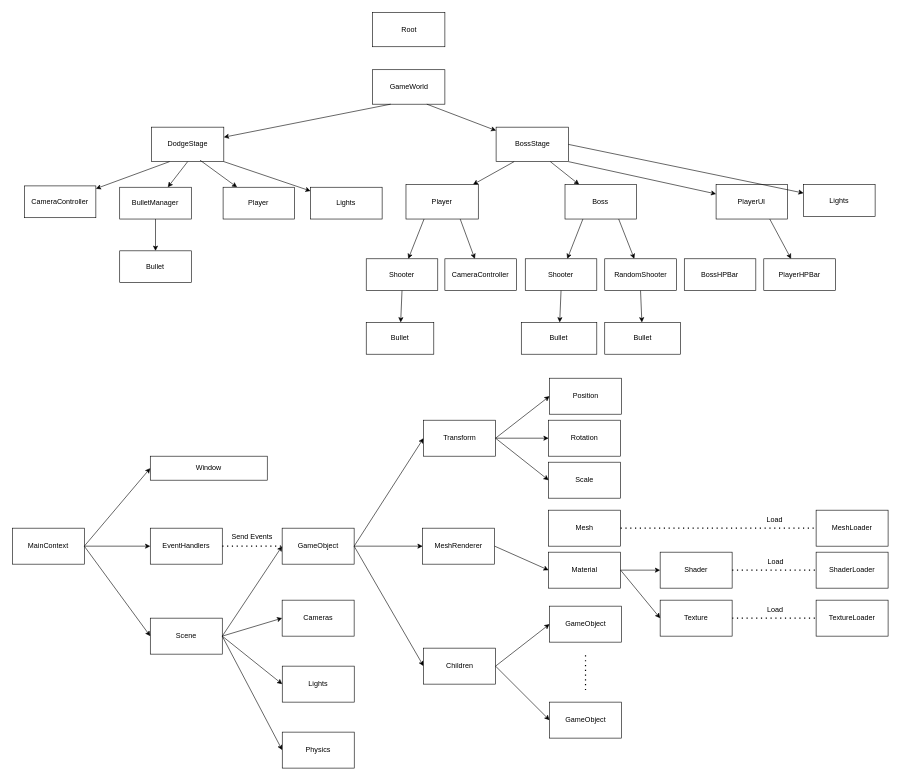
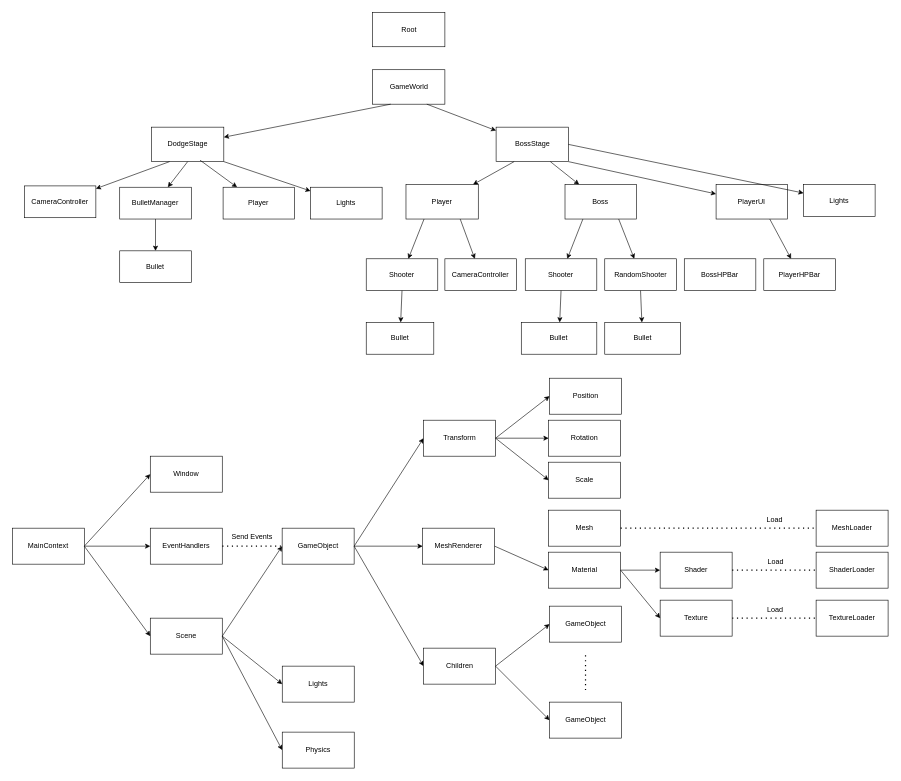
node "Window": size 117x24 -> 72x36
node "Cameras": removed
edge "Scene" -> "Cameras": removed
